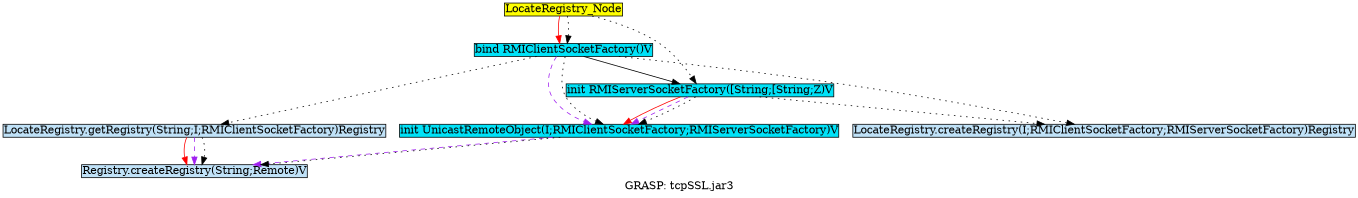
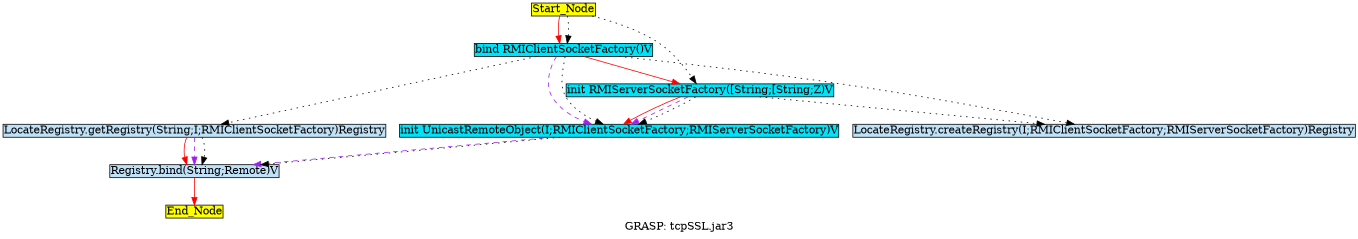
node "LocateRegistry_Node": label "LocateRegistry_Node" -> "Start_Node"
edge "bind RMIClientSocketFactory()V" -> "init RMIServerSocketFactory([String;[String;Z)V": color black -> red
node "Registry.createRegistry(String;Remote)V": label "Registry.createRegistry(String;Remote)V" -> "Registry.bind(String;Remote)V"
node "End_Node": added
